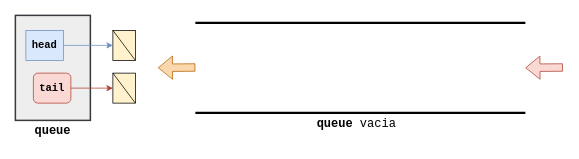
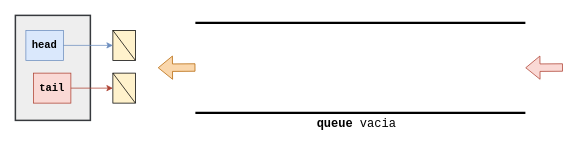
node "tail": shape rounded rectangle -> rectangle
node "queue": removed
